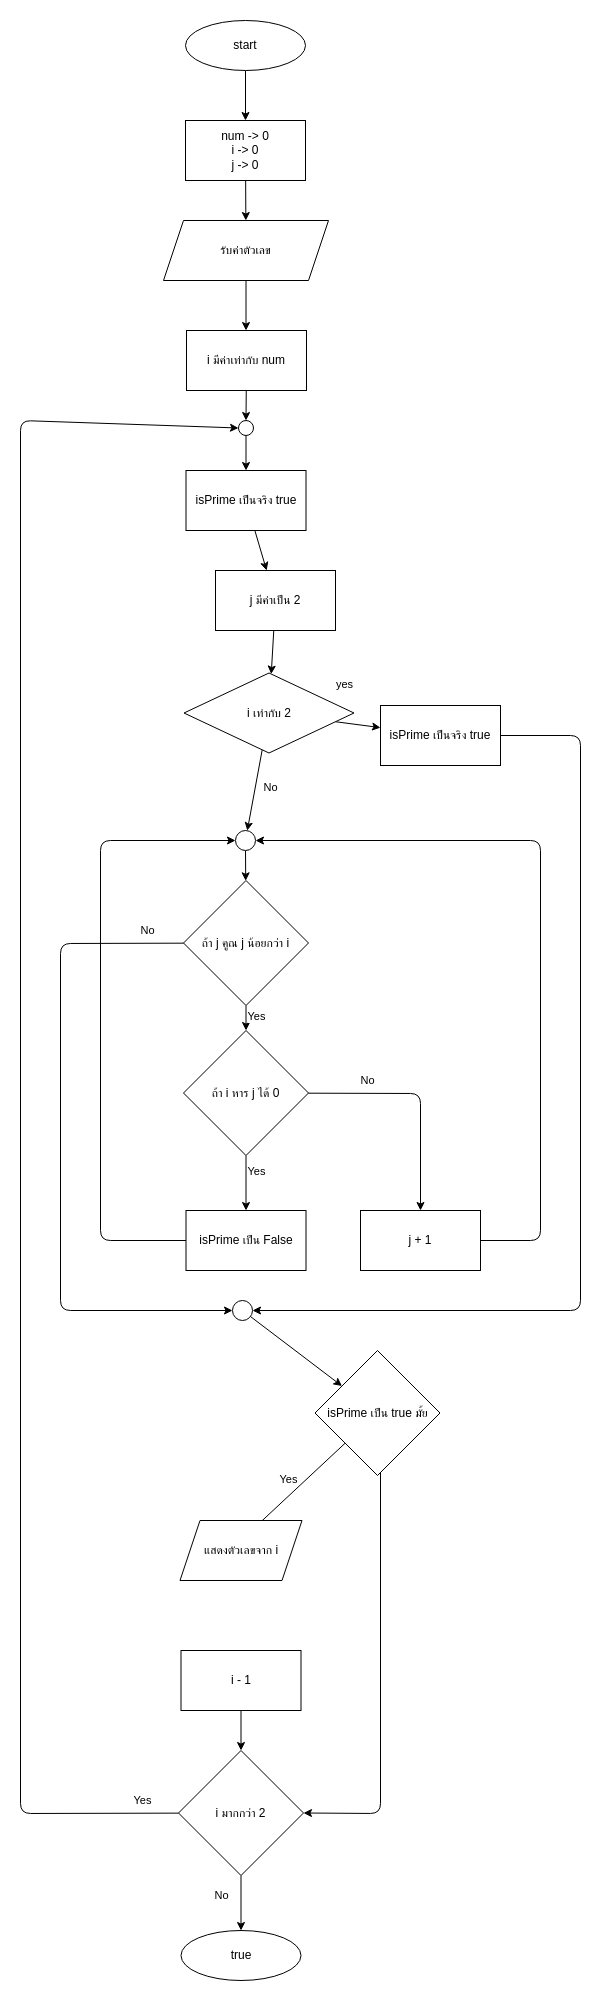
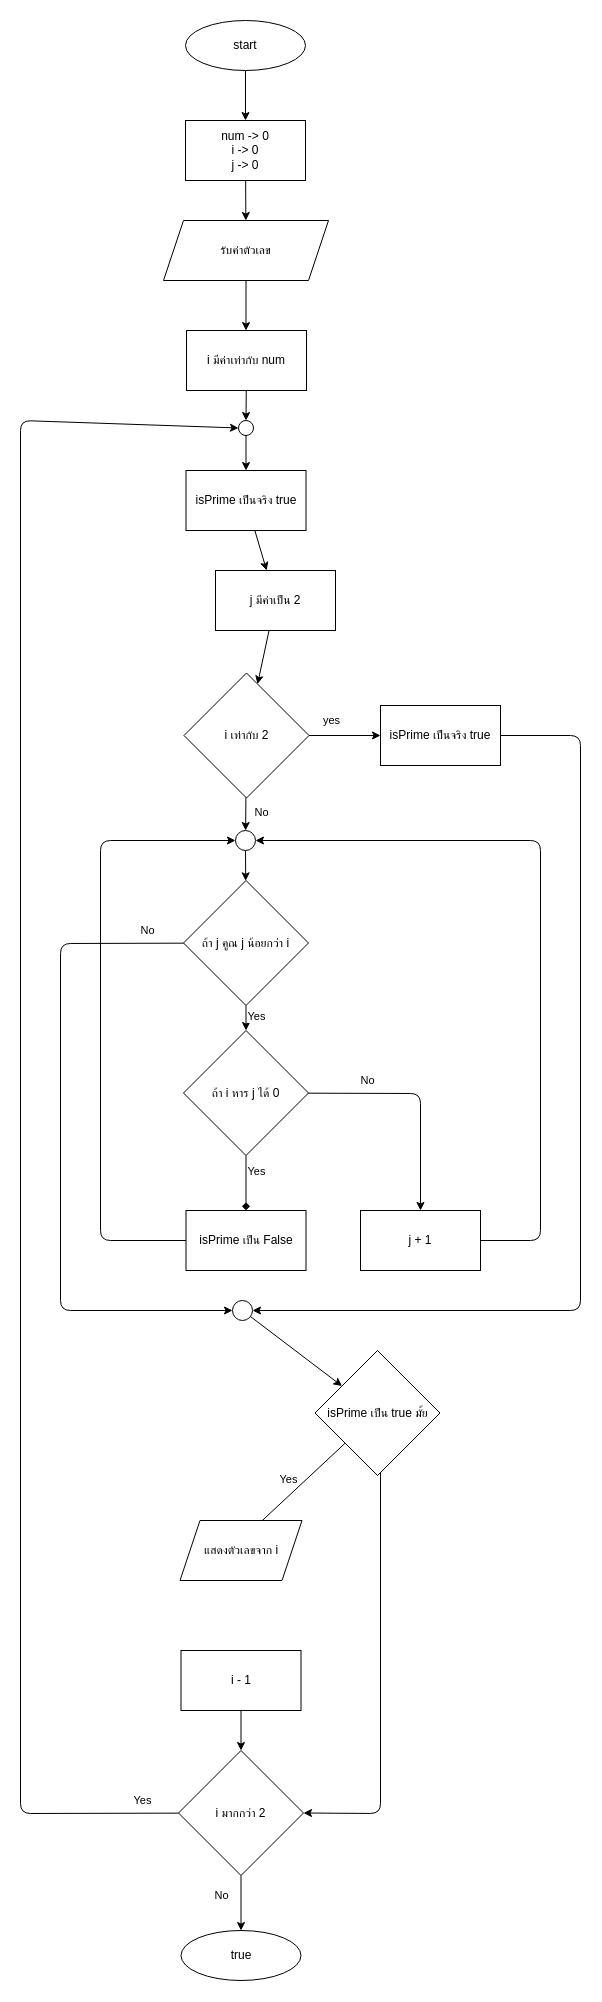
node "i เท่ากับ 2": size 170x80 -> 125x125
edge "ถ้า i หาร j ได้ 0" -> "isPrime เป็น False": arrowhead classic -> diamond
